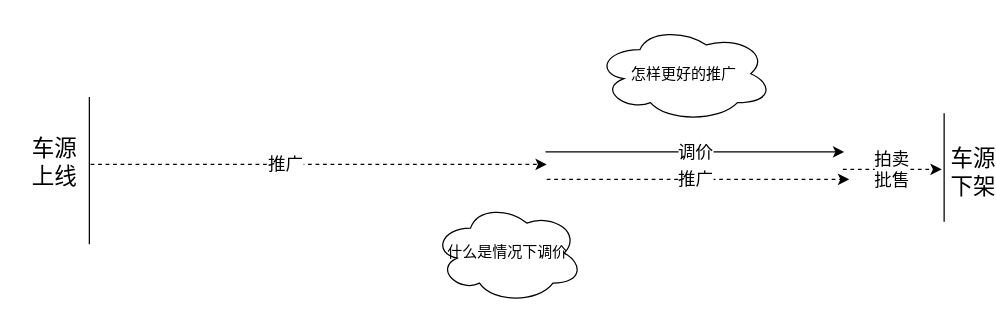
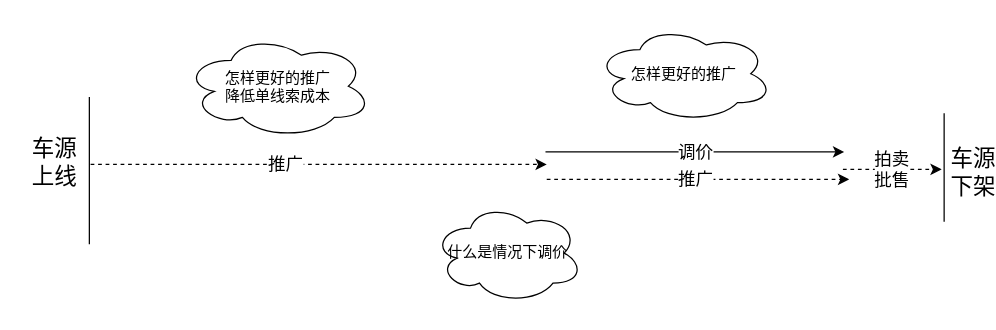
node "怎样更好的推广 降低单线索成本": added
